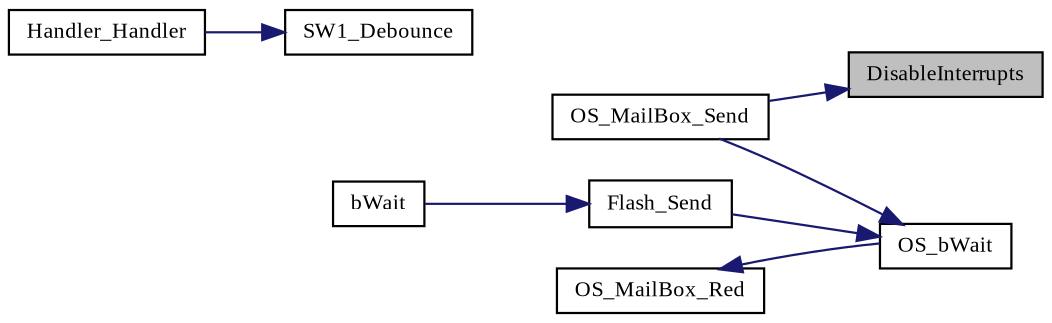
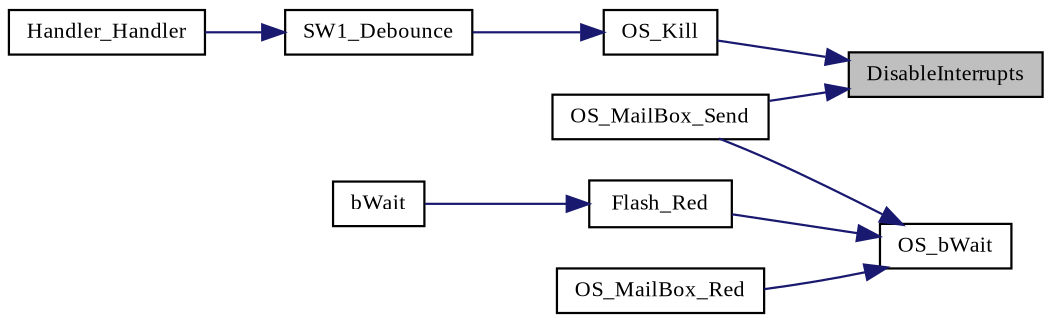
node "OS_Kill": added
node "Flash_Send": label "Flash_Send" -> "Flash_Red"
edge "OS_bWait" -> "OS_MailBox_Red": reversed
